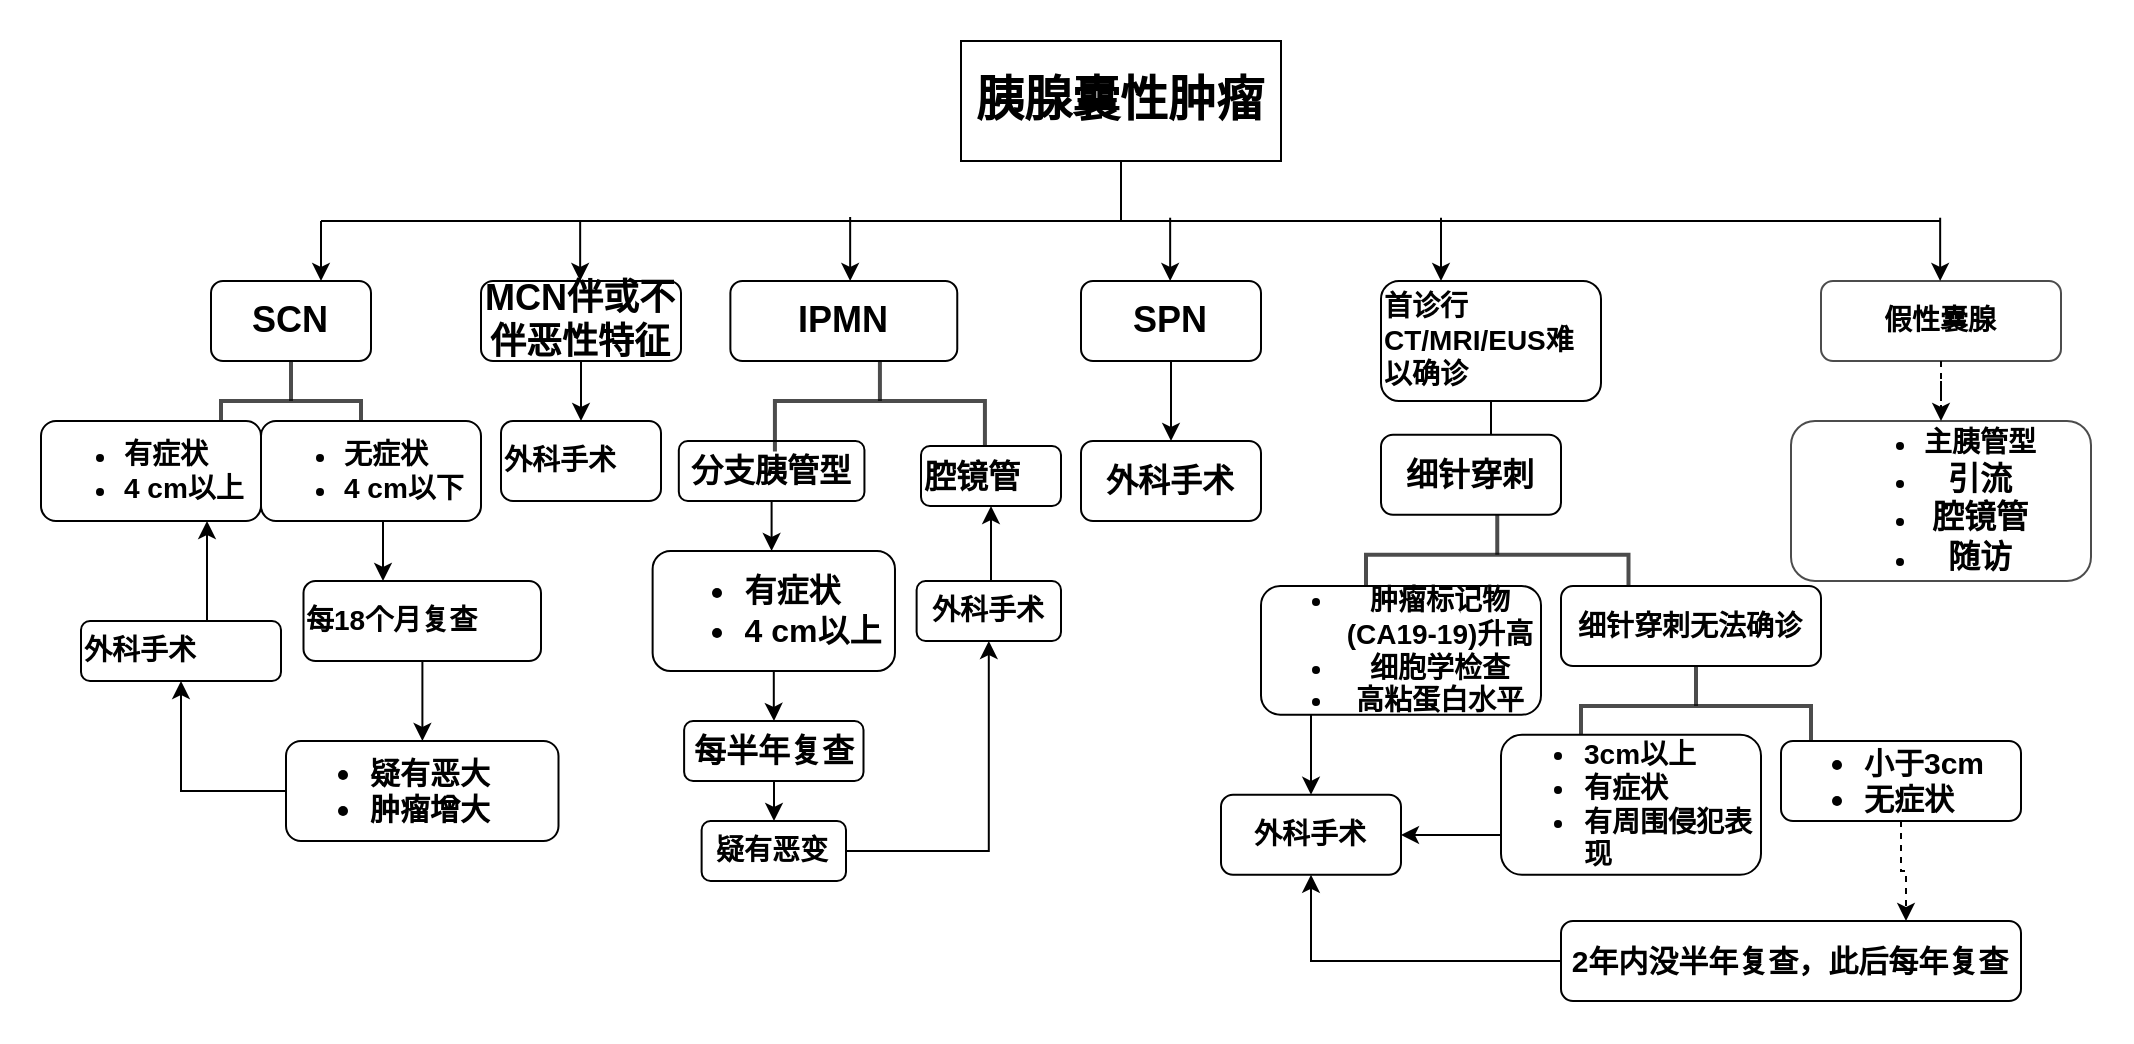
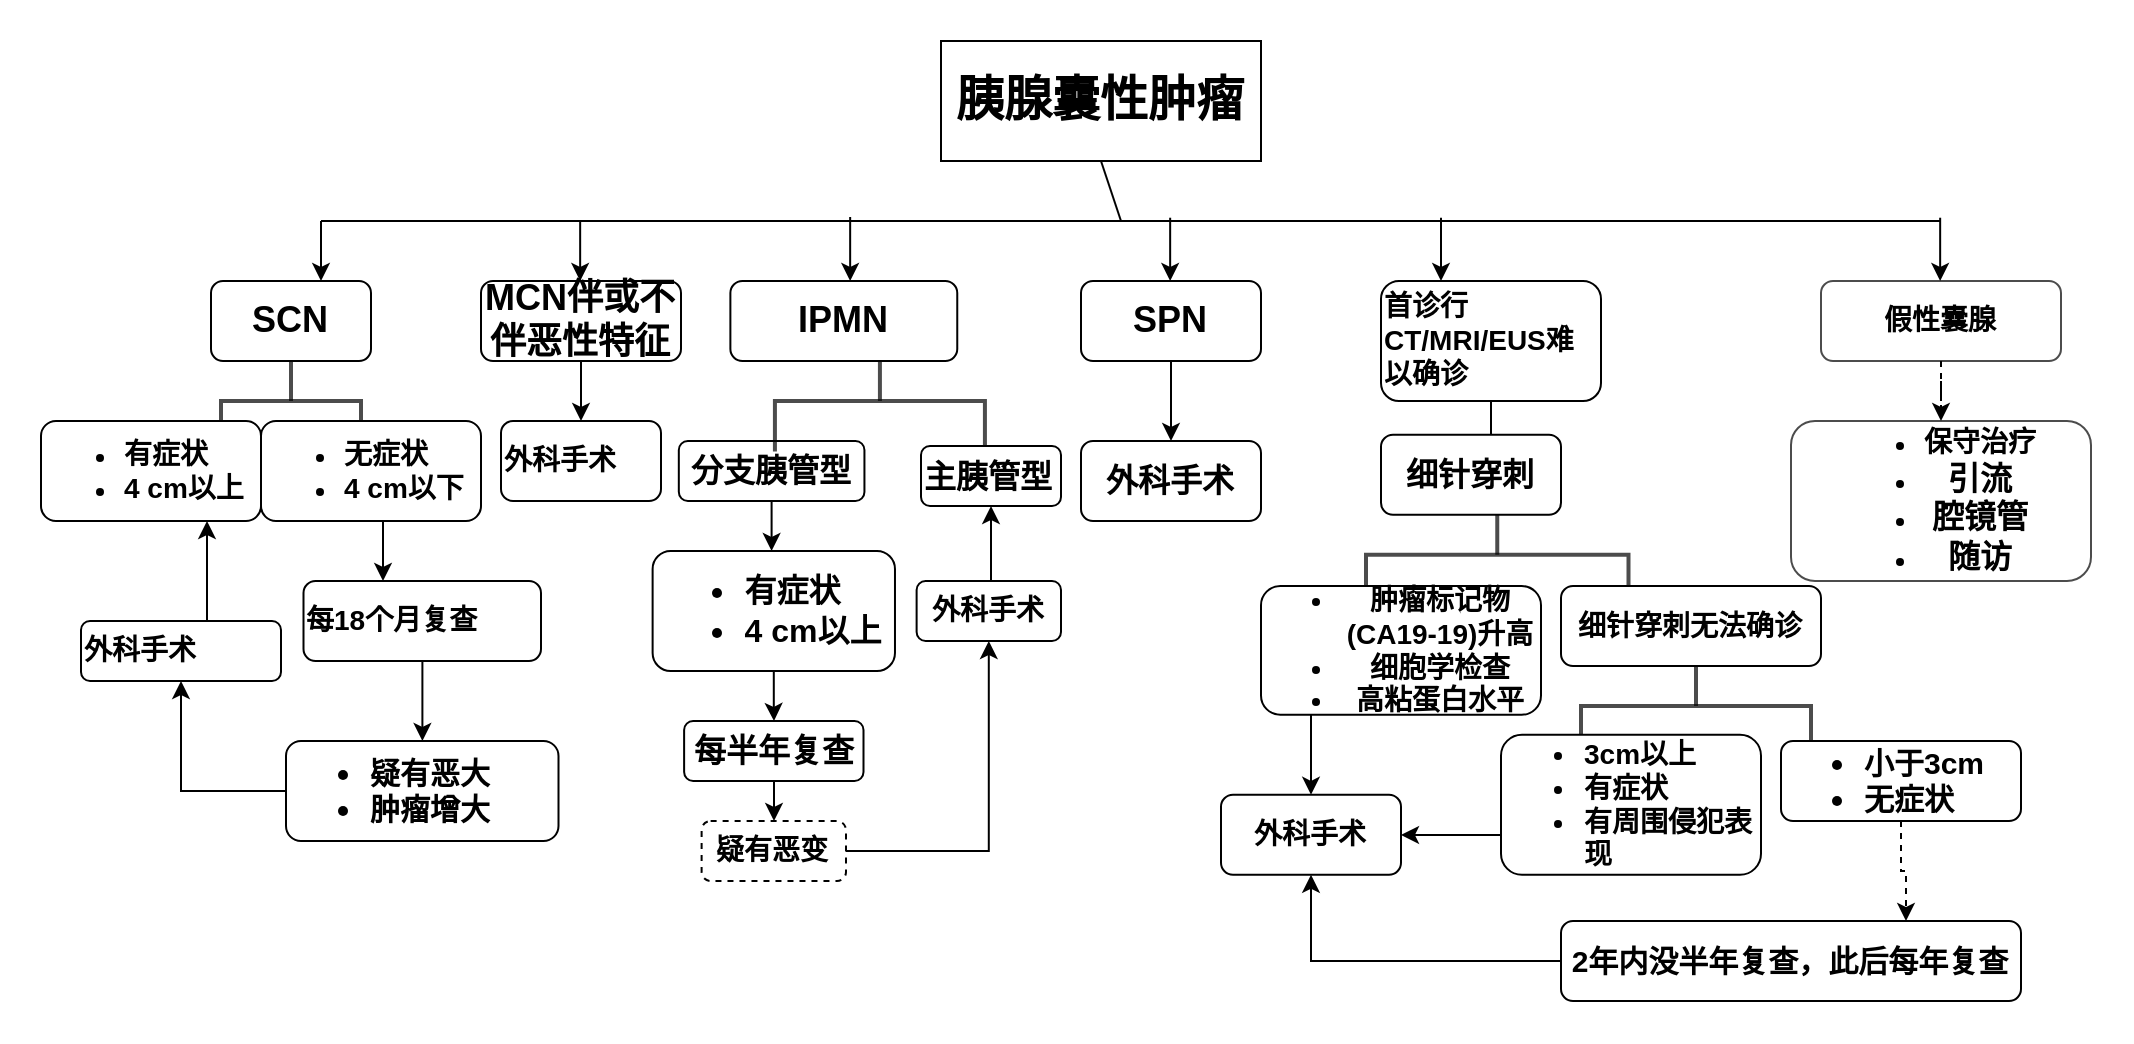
node "胰腺囊性肿瘤": moved (1121, 101) -> (1101, 101)
node "腔镜管": label "腔镜管" -> "主胰管型"
node "主胰管型 引流 腔镜管 随访": label "主胰管型 引流 腔镜管 随访" -> "保守治疗 引流 腔镜管 随访"
node "疑有恶变": style solid -> dashed
